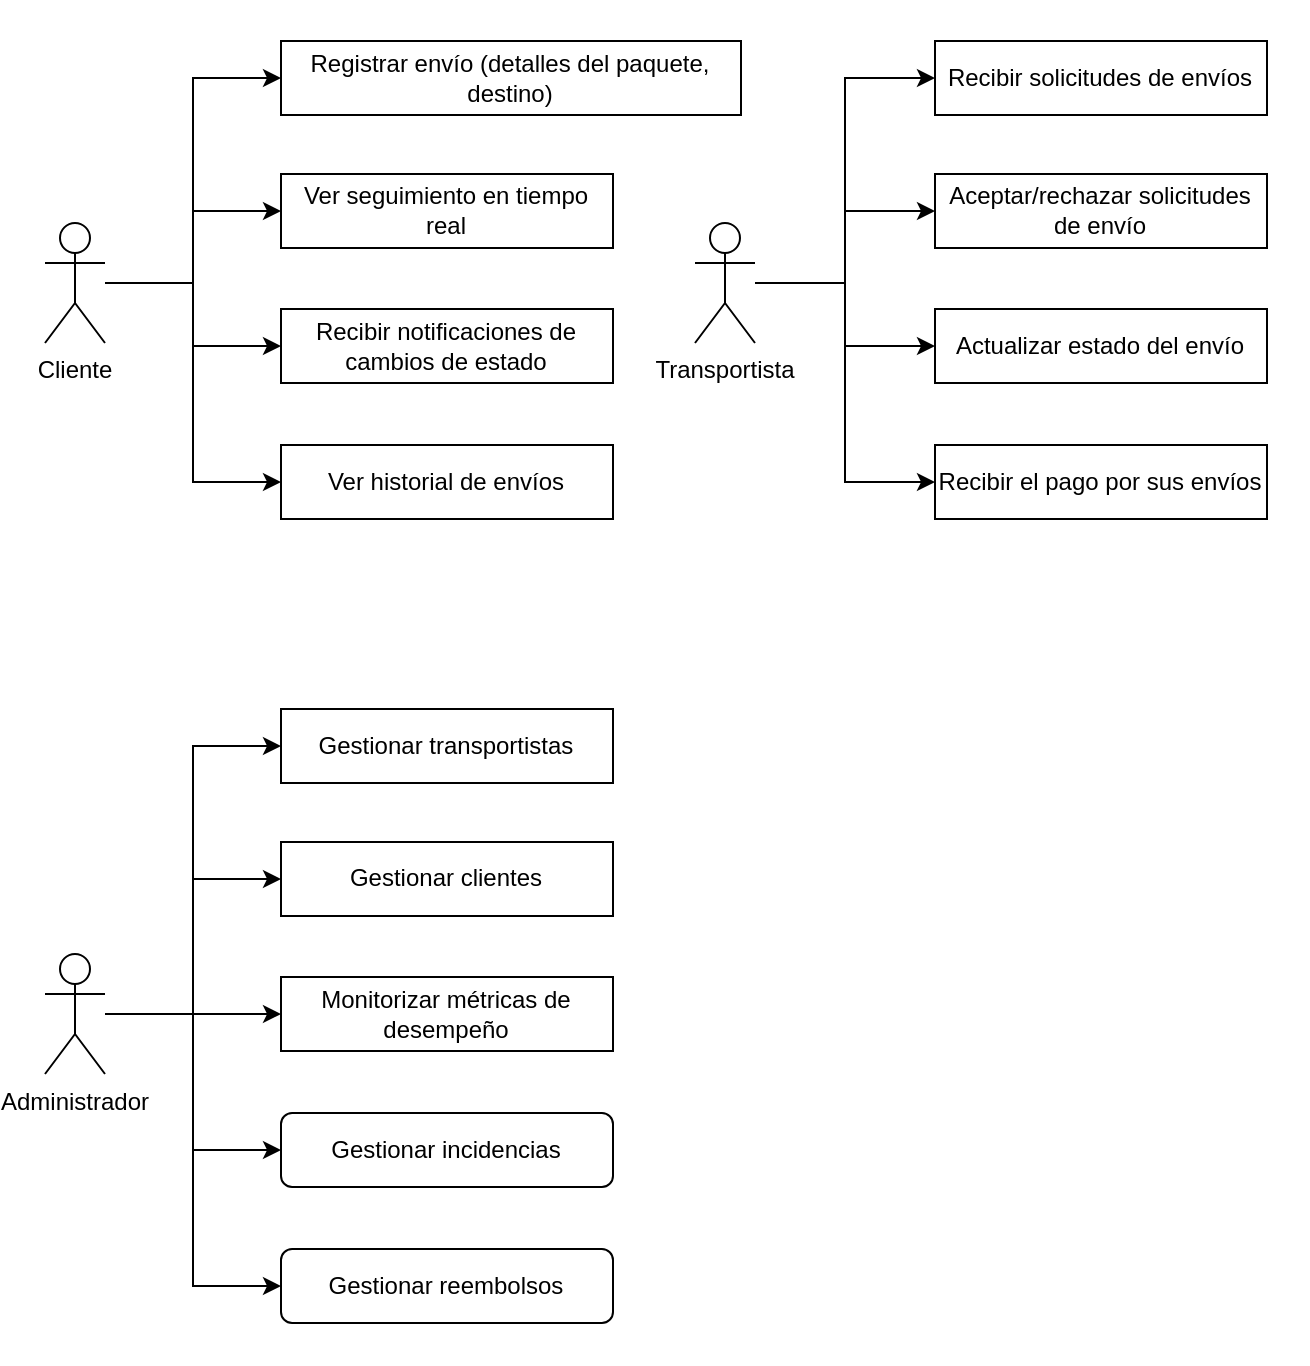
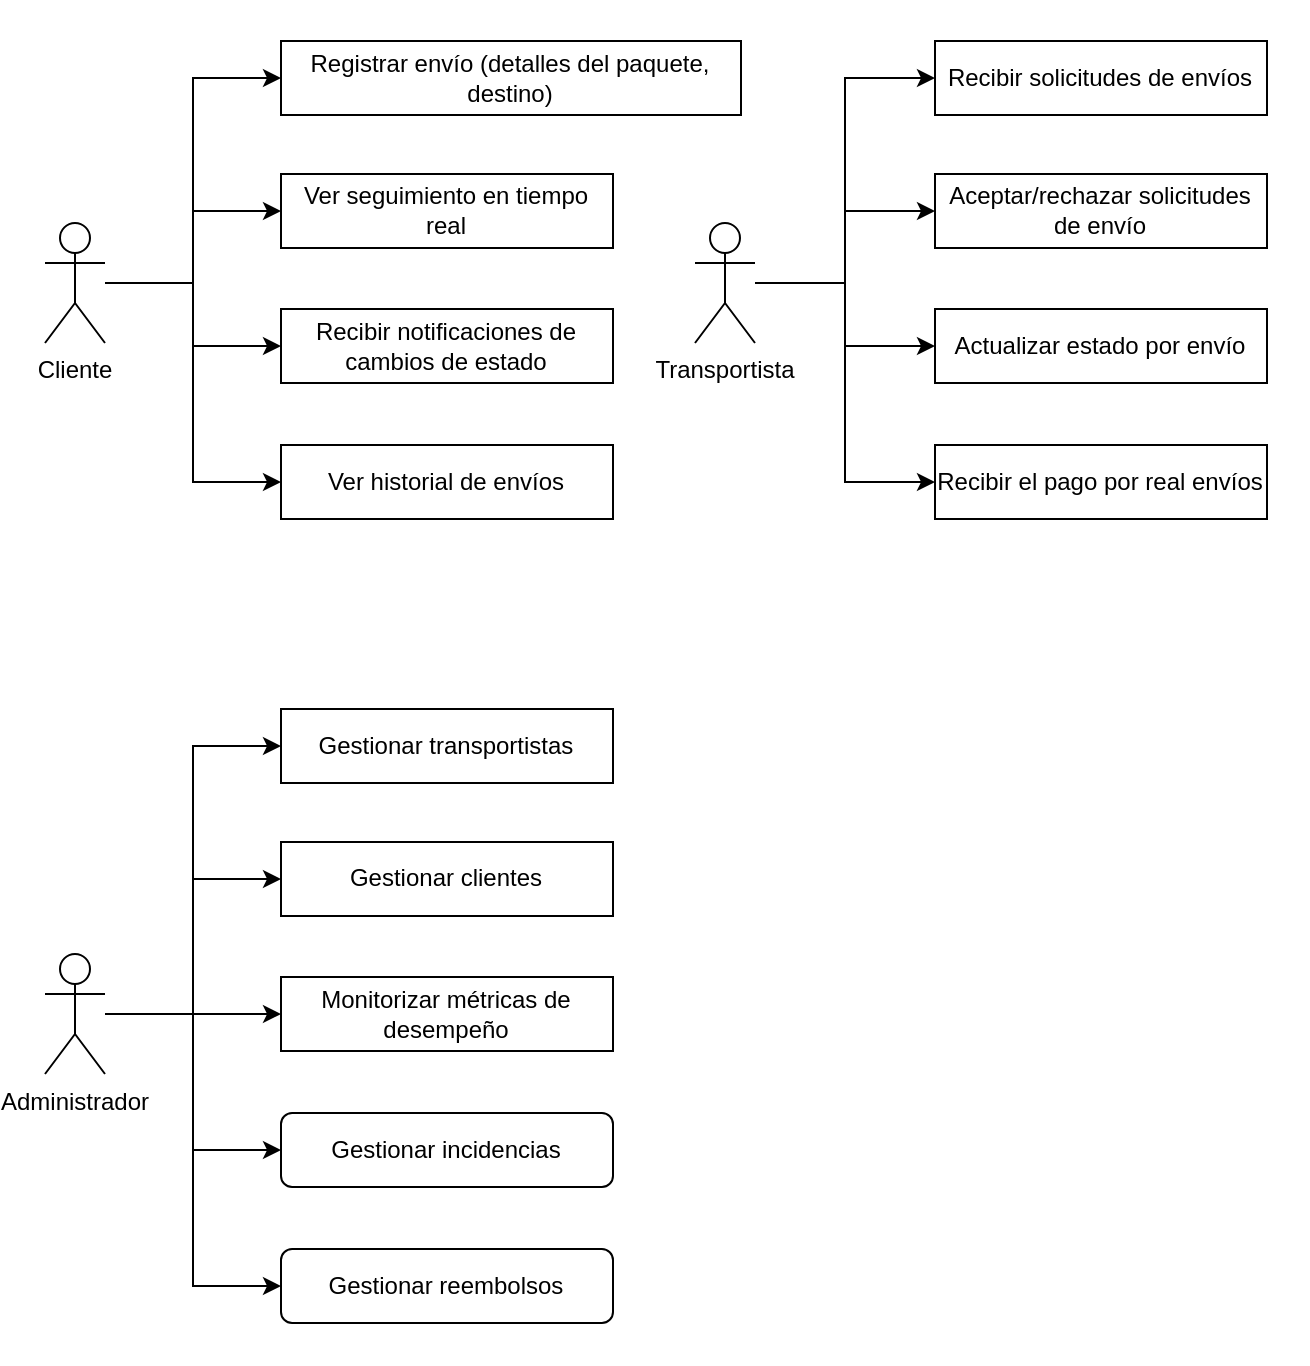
node "Actualizar estado del envío": label "Actualizar estado del envío" -> "Actualizar estado por envío"
node "Recibir el pago por sus envíos": label "Recibir el pago por sus envíos" -> "Recibir el pago por real envíos"
